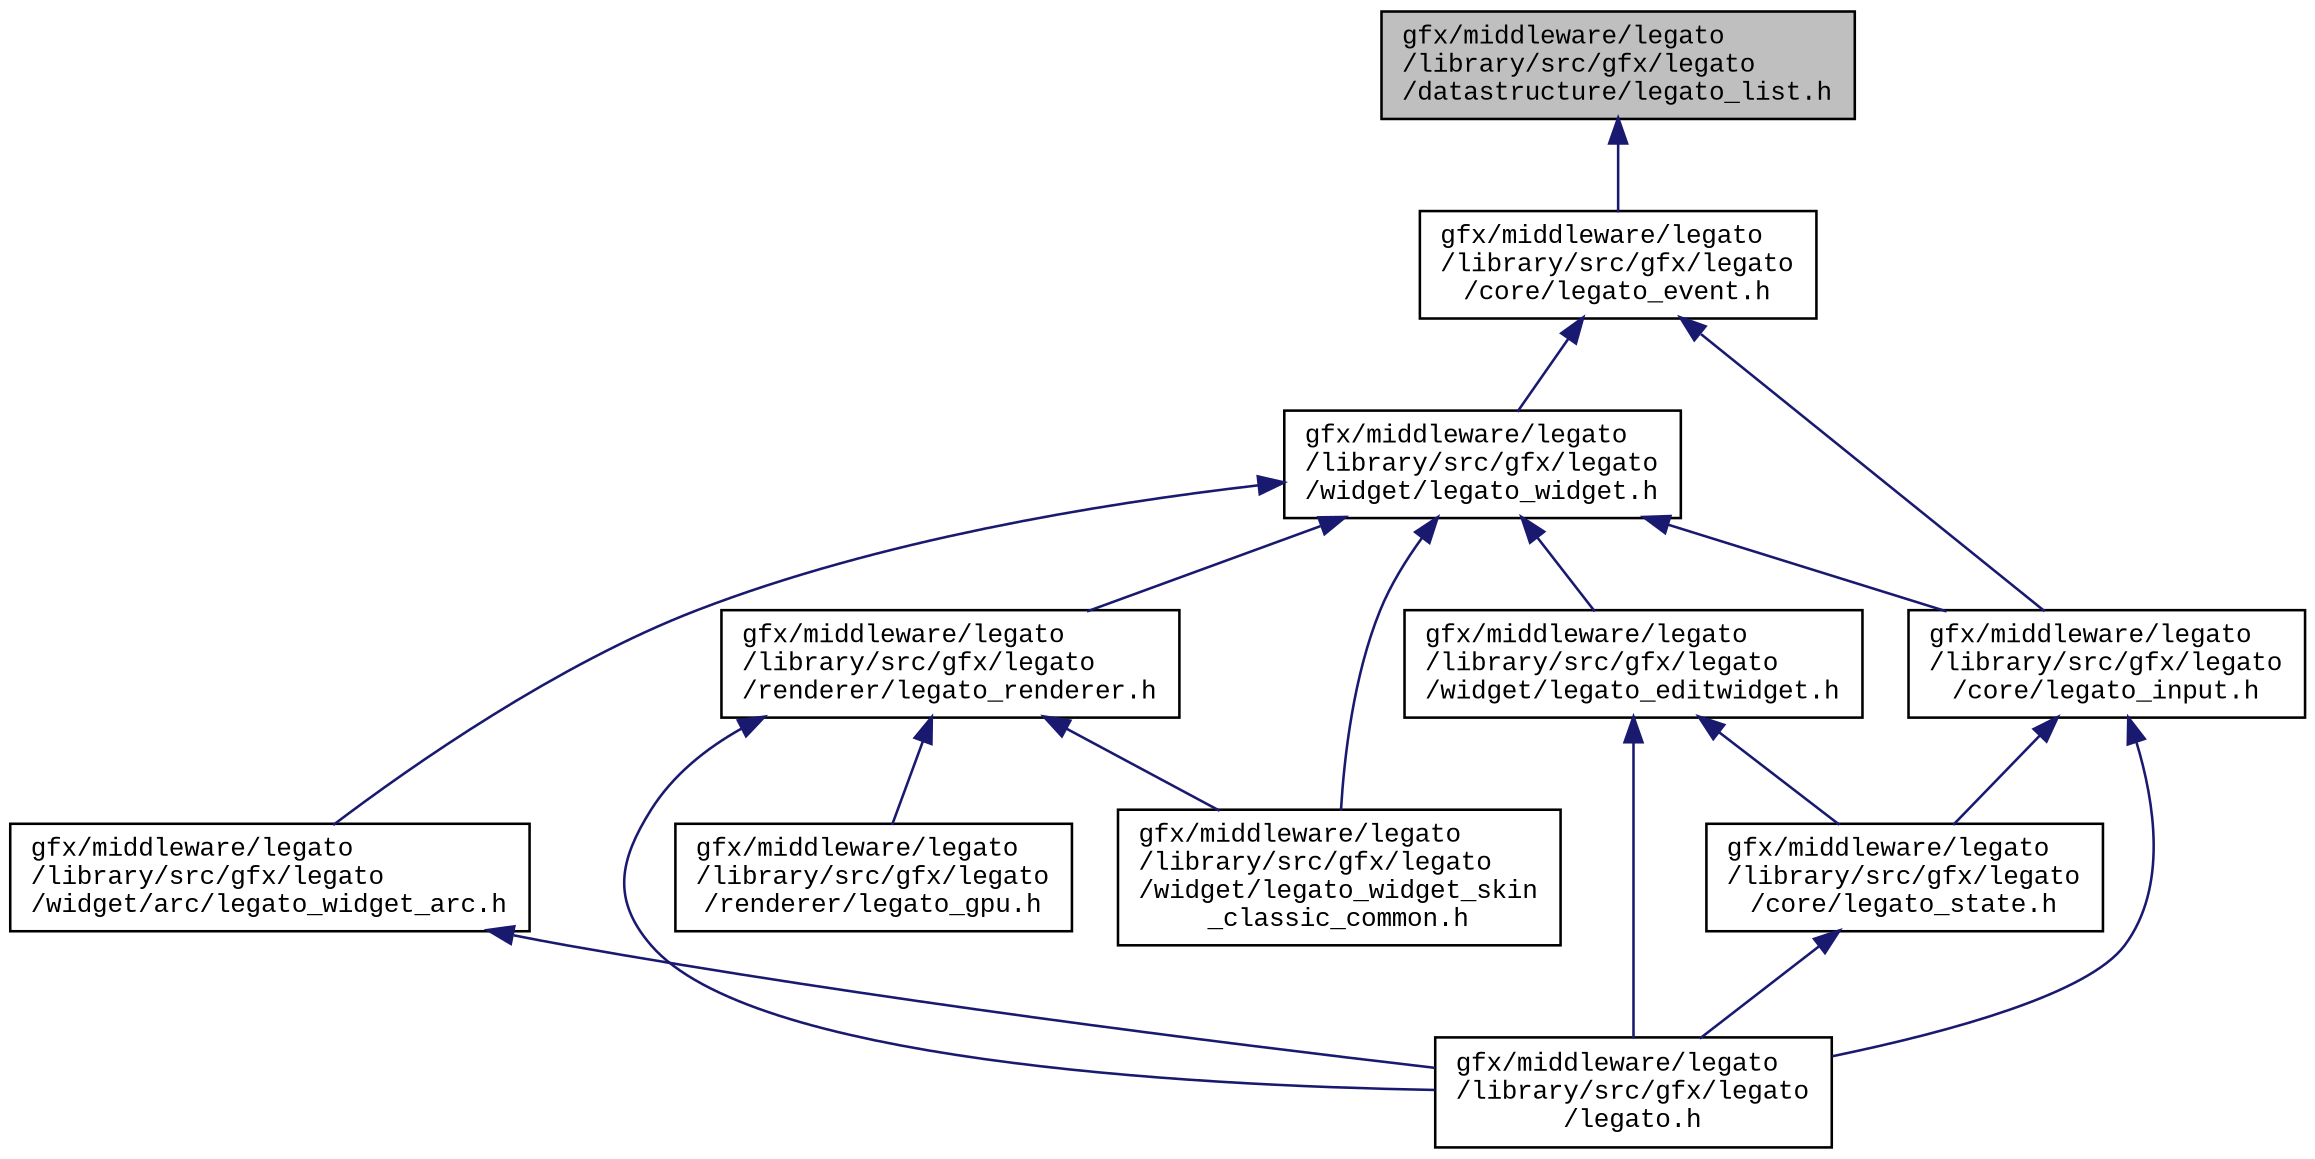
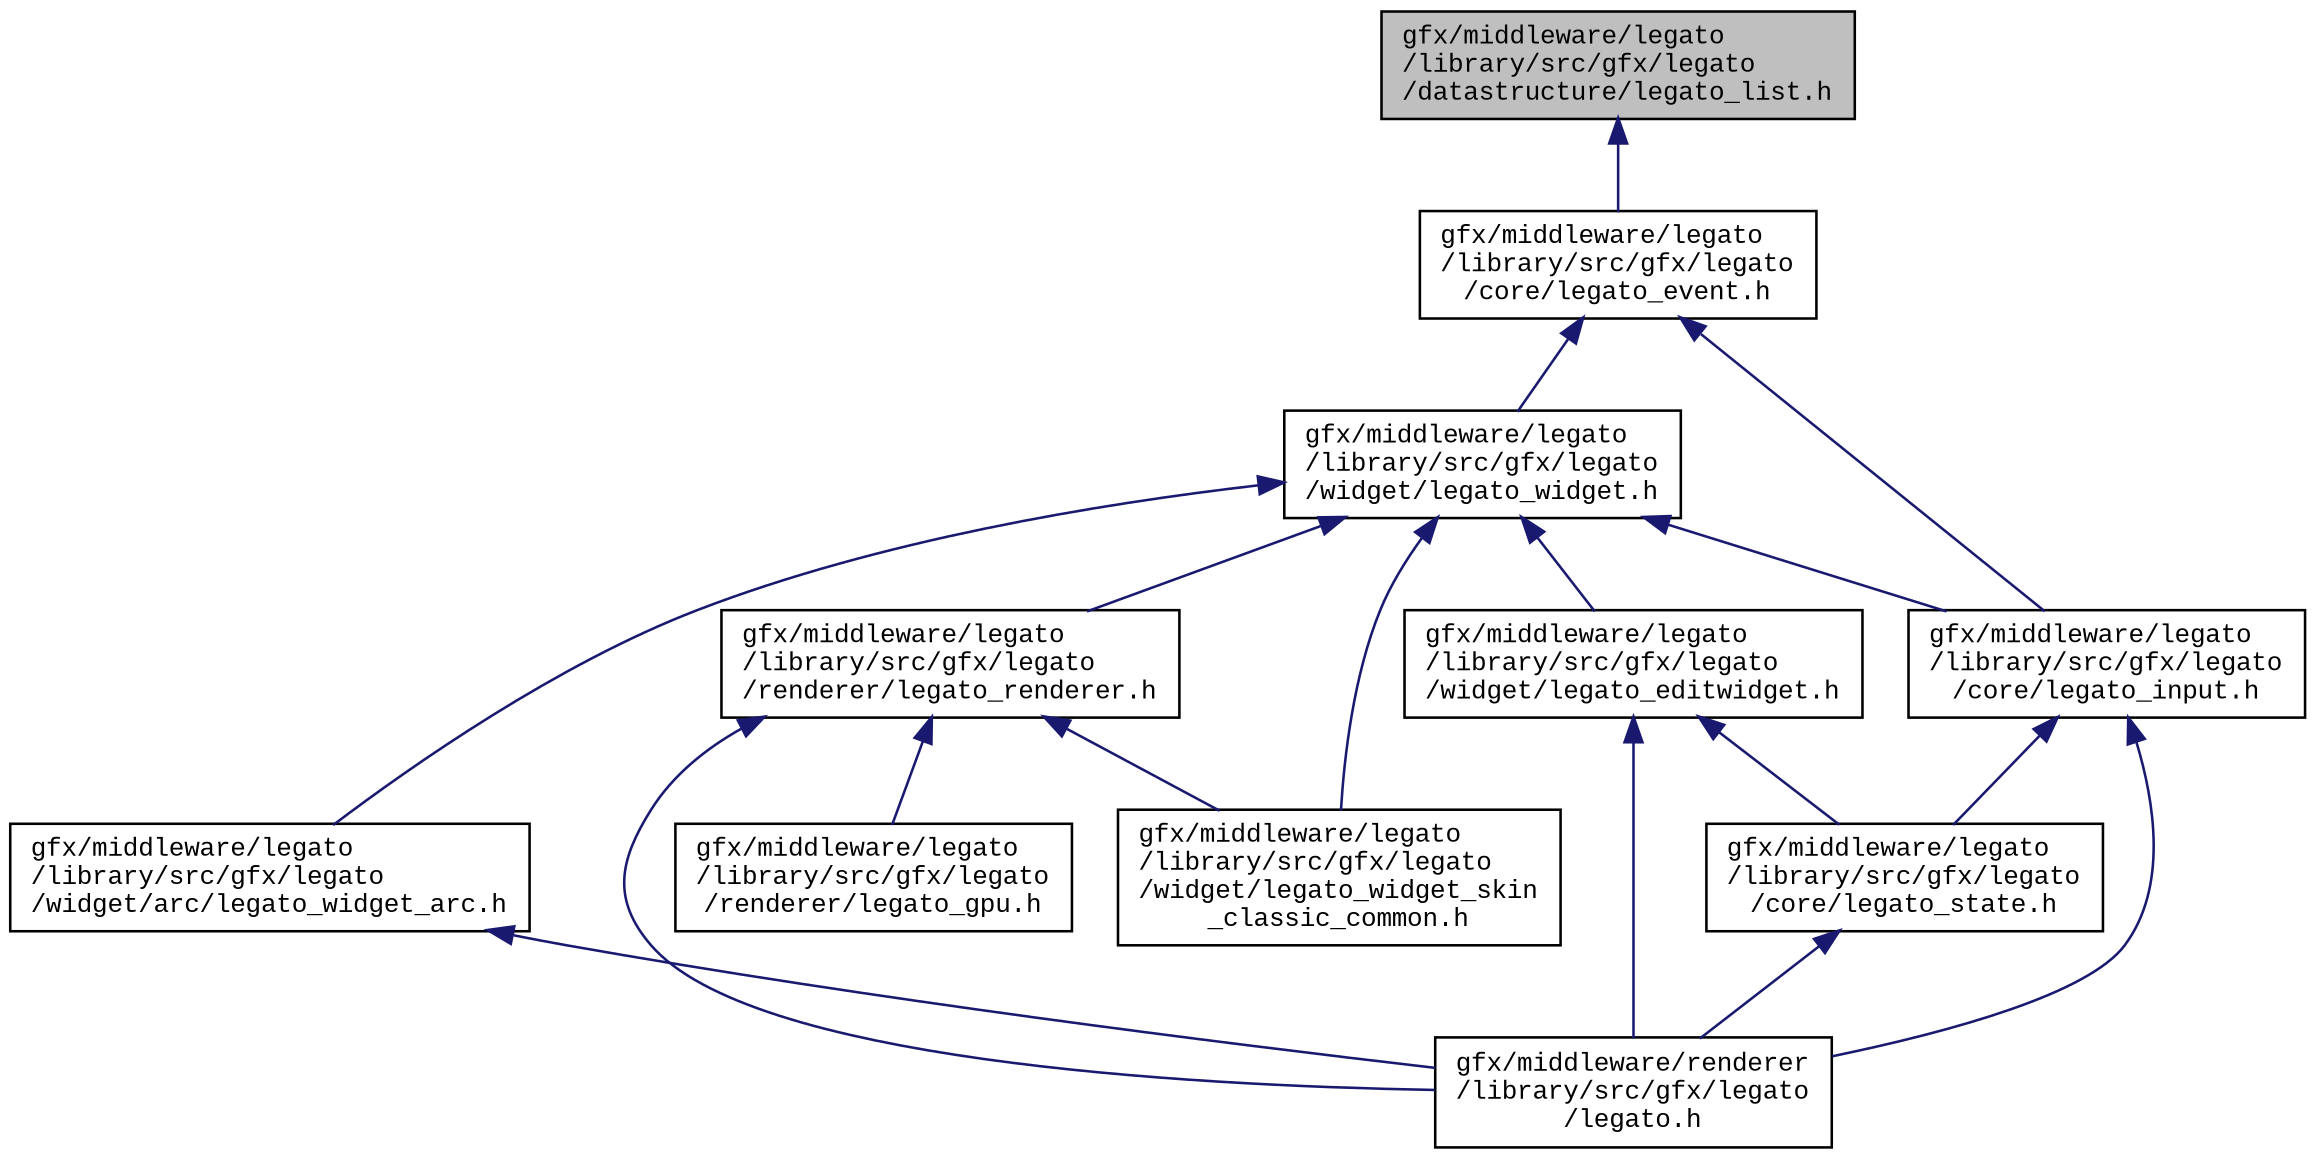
node "gfx/middleware/legato /library/src/gfx/legato /legato.h": label "gfx/middleware/legato /library/src/gfx/legato /legato.h" -> "gfx/middleware/renderer /library/src/gfx/legato /legato.h"
